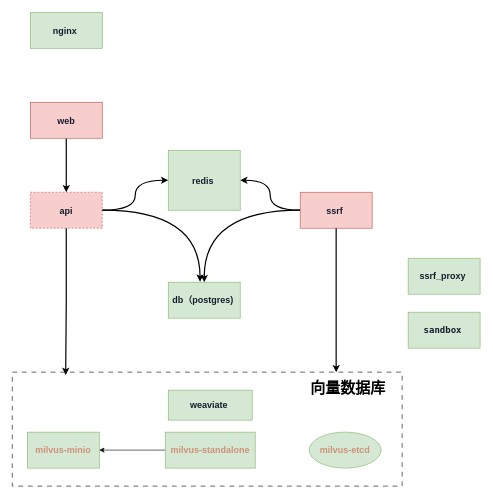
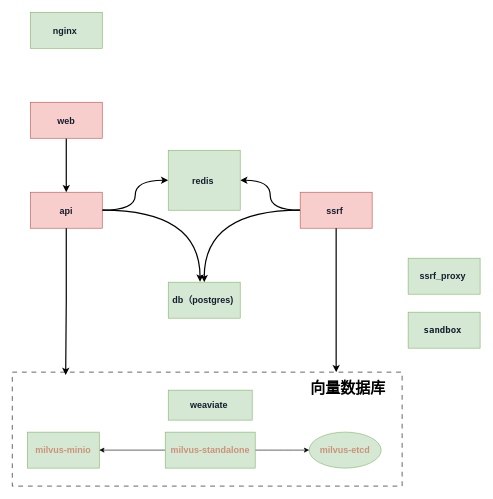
node "api": style dashed -> solid
edge "milvus-standalone" -> "milvus-etcd": added
